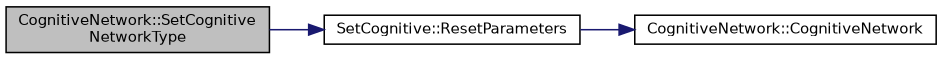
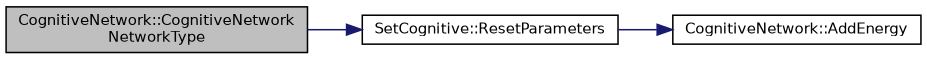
node "CognitiveNetwork::SetCognitive NetworkType": label "CognitiveNetwork::SetCognitive NetworkType" -> "CognitiveNetwork::CognitiveNetwork NetworkType"
node "CognitiveNetwork::CognitiveNetwork": label "CognitiveNetwork::CognitiveNetwork" -> "CognitiveNetwork::AddEnergy"
